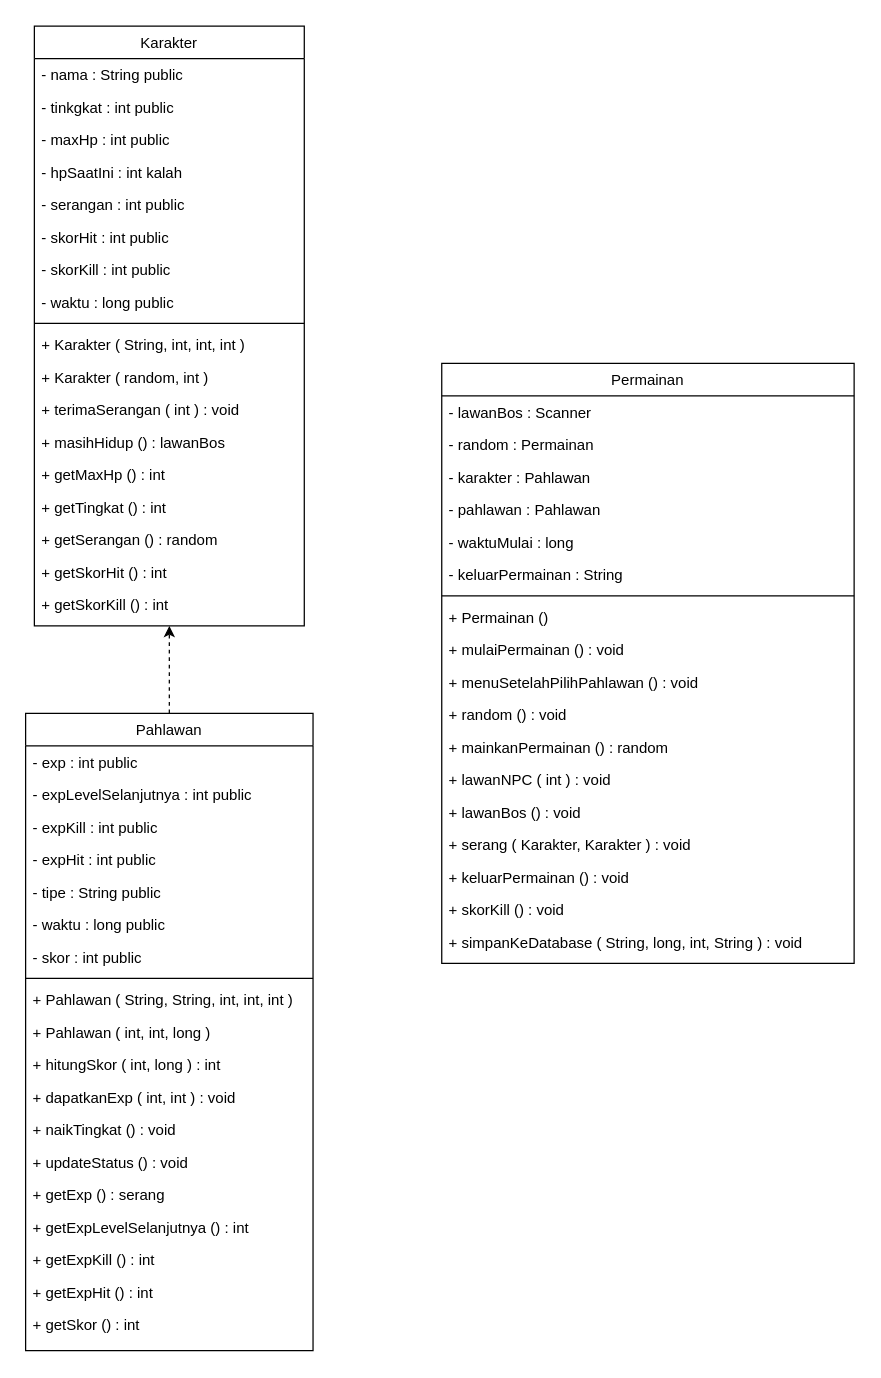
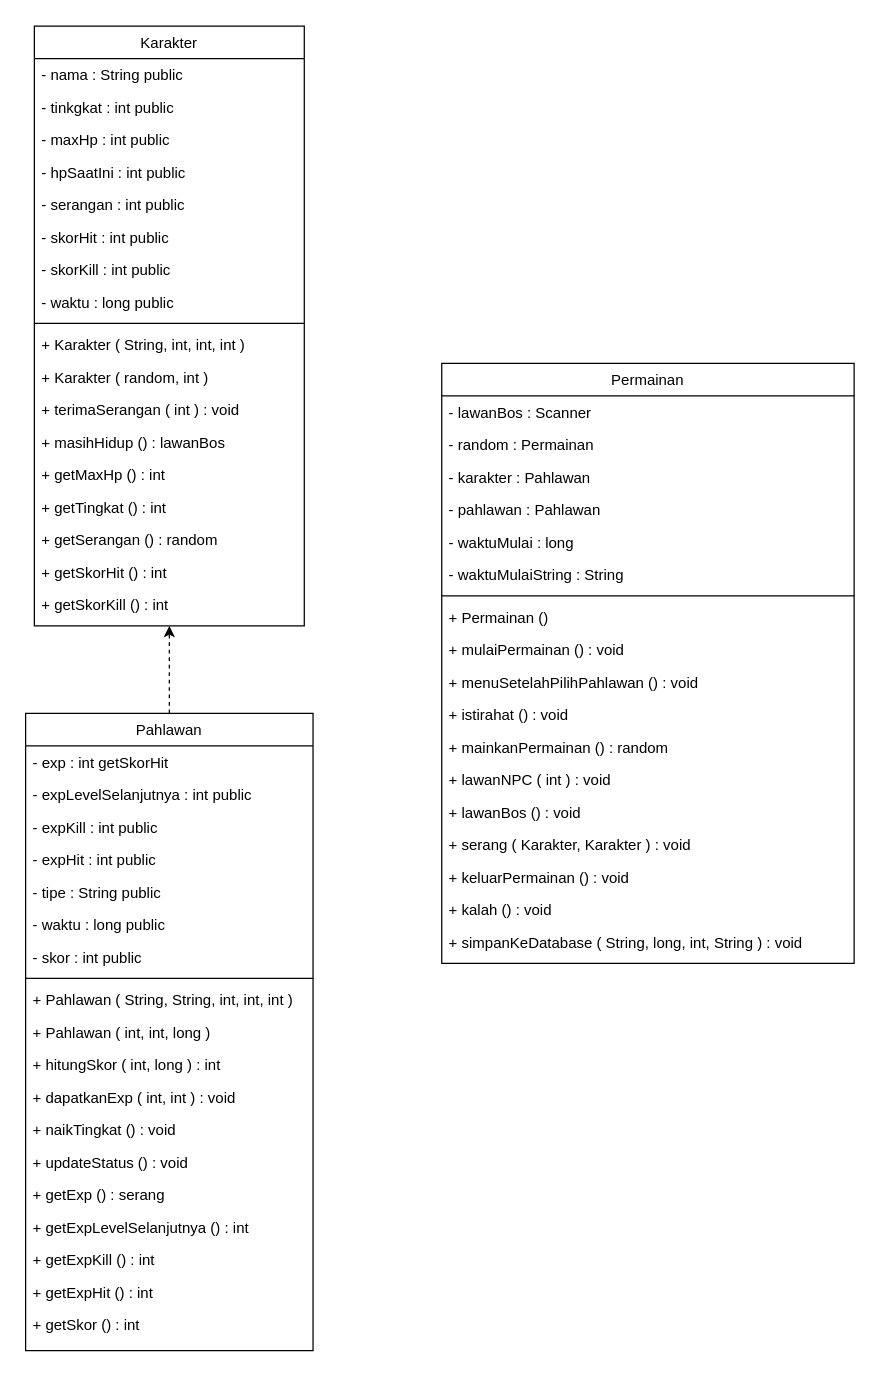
node "- hpSaatIni : int kalah": label "- hpSaatIni : int kalah" -> "- hpSaatIni : int public"
node "- keluarPermainan : String": label "- keluarPermainan : String" -> "- waktuMulaiString : String"
node "+ random () : void": label "+ random () : void" -> "+ istirahat () : void"
node "- exp : int public": label "- exp : int public" -> "- exp : int getSkorHit"
node "+ skorKill () : void": label "+ skorKill () : void" -> "+ kalah () : void"
